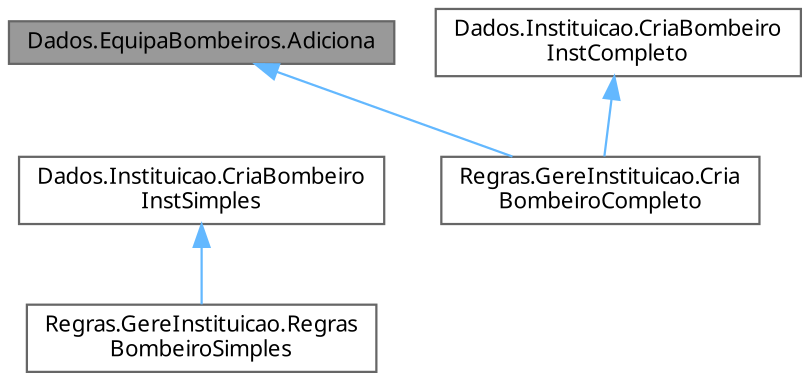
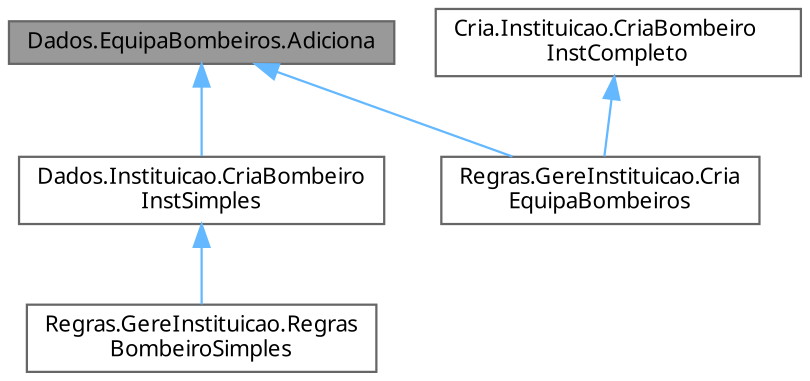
node "Dados.Instituicao.CriaBombeiro InstCompleto": label "Dados.Instituicao.CriaBombeiro InstCompleto" -> "Cria.Instituicao.CriaBombeiro InstCompleto"
edge "Dados.Instituicao.CriaBombeiro InstSimples" -> "Dados.EquipaBombeiros.Adiciona": added
node "Regras.GereInstituicao.Cria BombeiroCompleto": label "Regras.GereInstituicao.Cria BombeiroCompleto" -> "Regras.GereInstituicao.Cria EquipaBombeiros"
